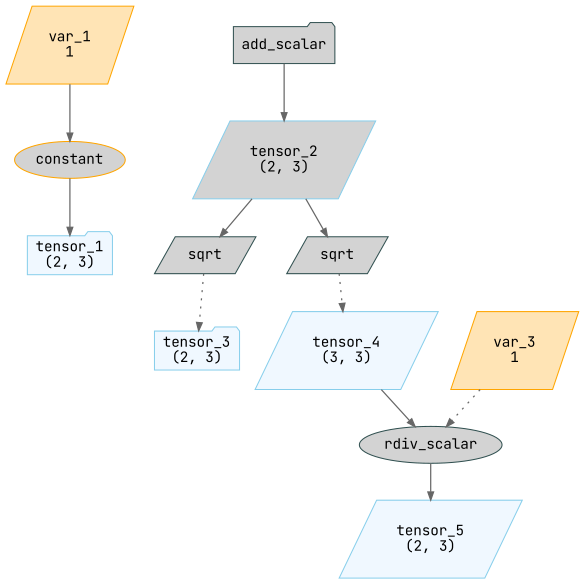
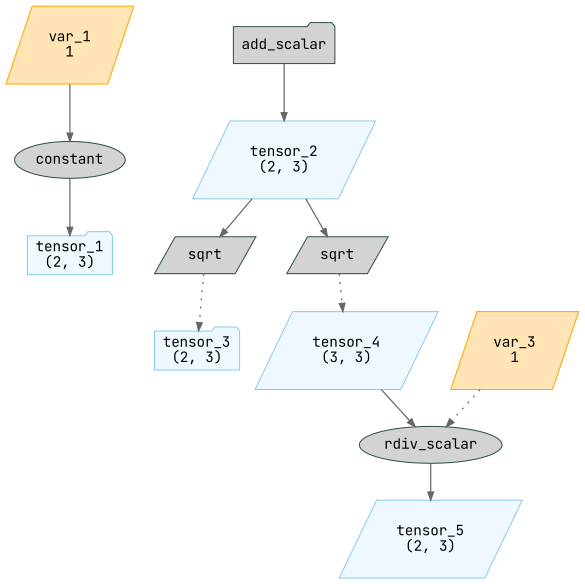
node "constant": color orange -> darkslategray
node "tensor_2 (2, 3)": fillcolor lightgray -> aliceblue
